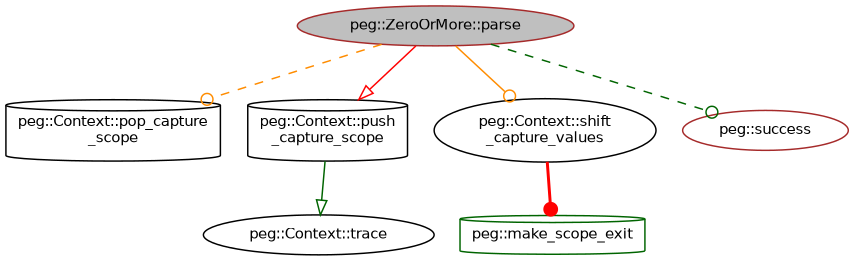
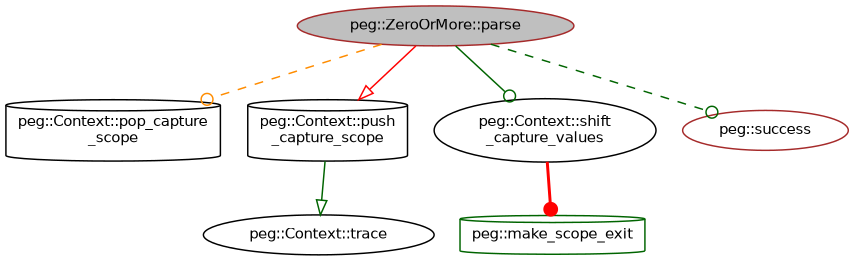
edge "peg::ZeroOrMore::parse" -> "peg::Context::shift _capture_values": color darkorange -> darkgreen
